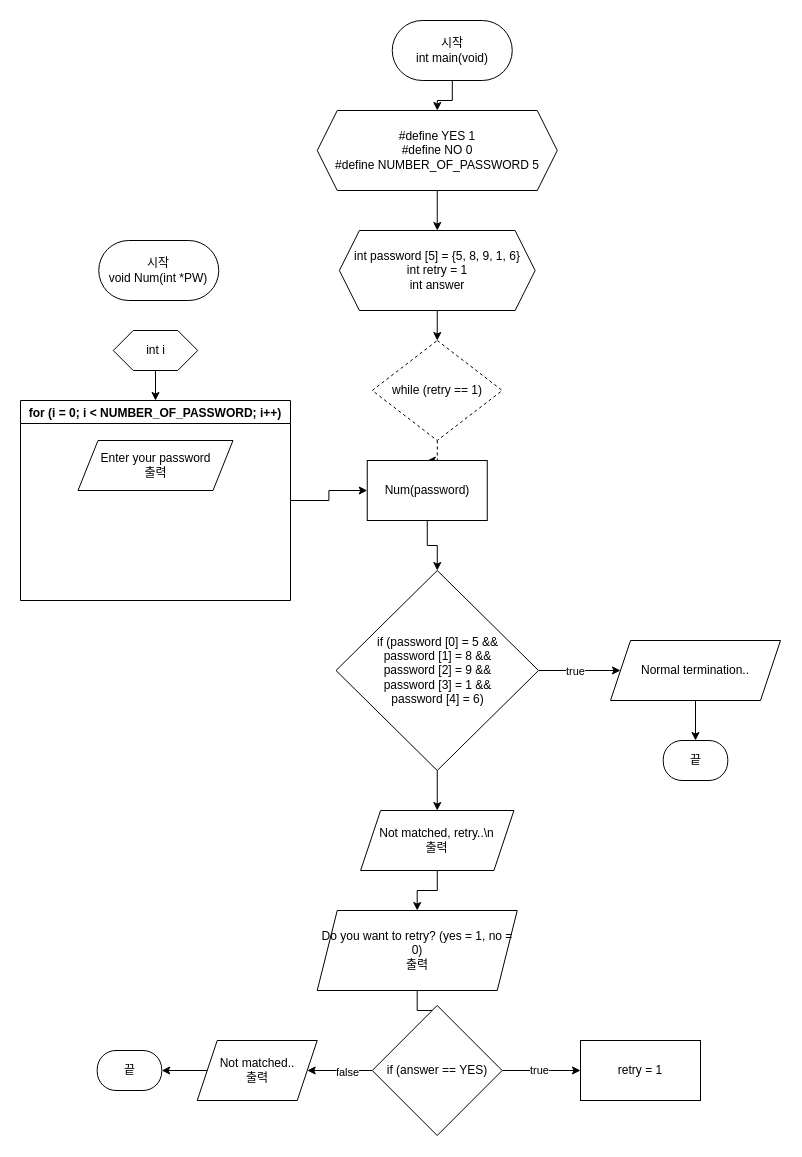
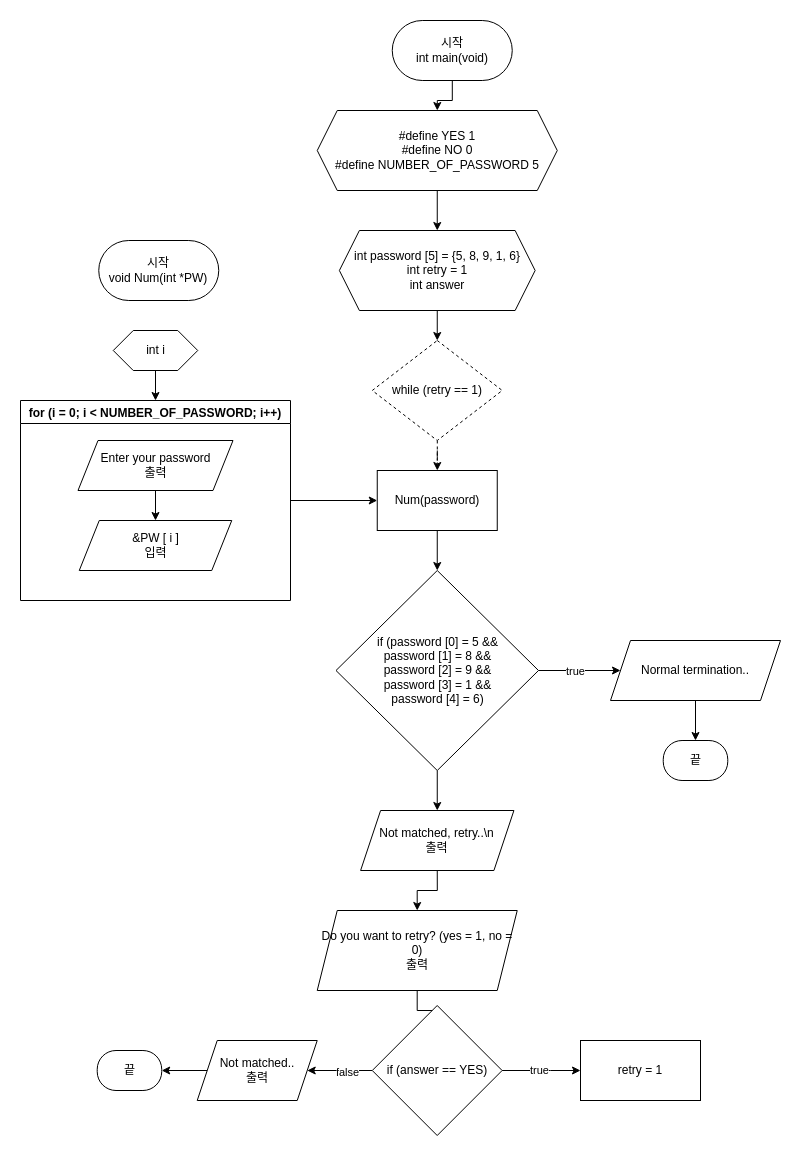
node "Num(password)": moved (427, 491) -> (437, 501)
edge "Enter your password 출력" -> "&PW [ i ] 입력": added
node "&PW [ i ] 입력": added
